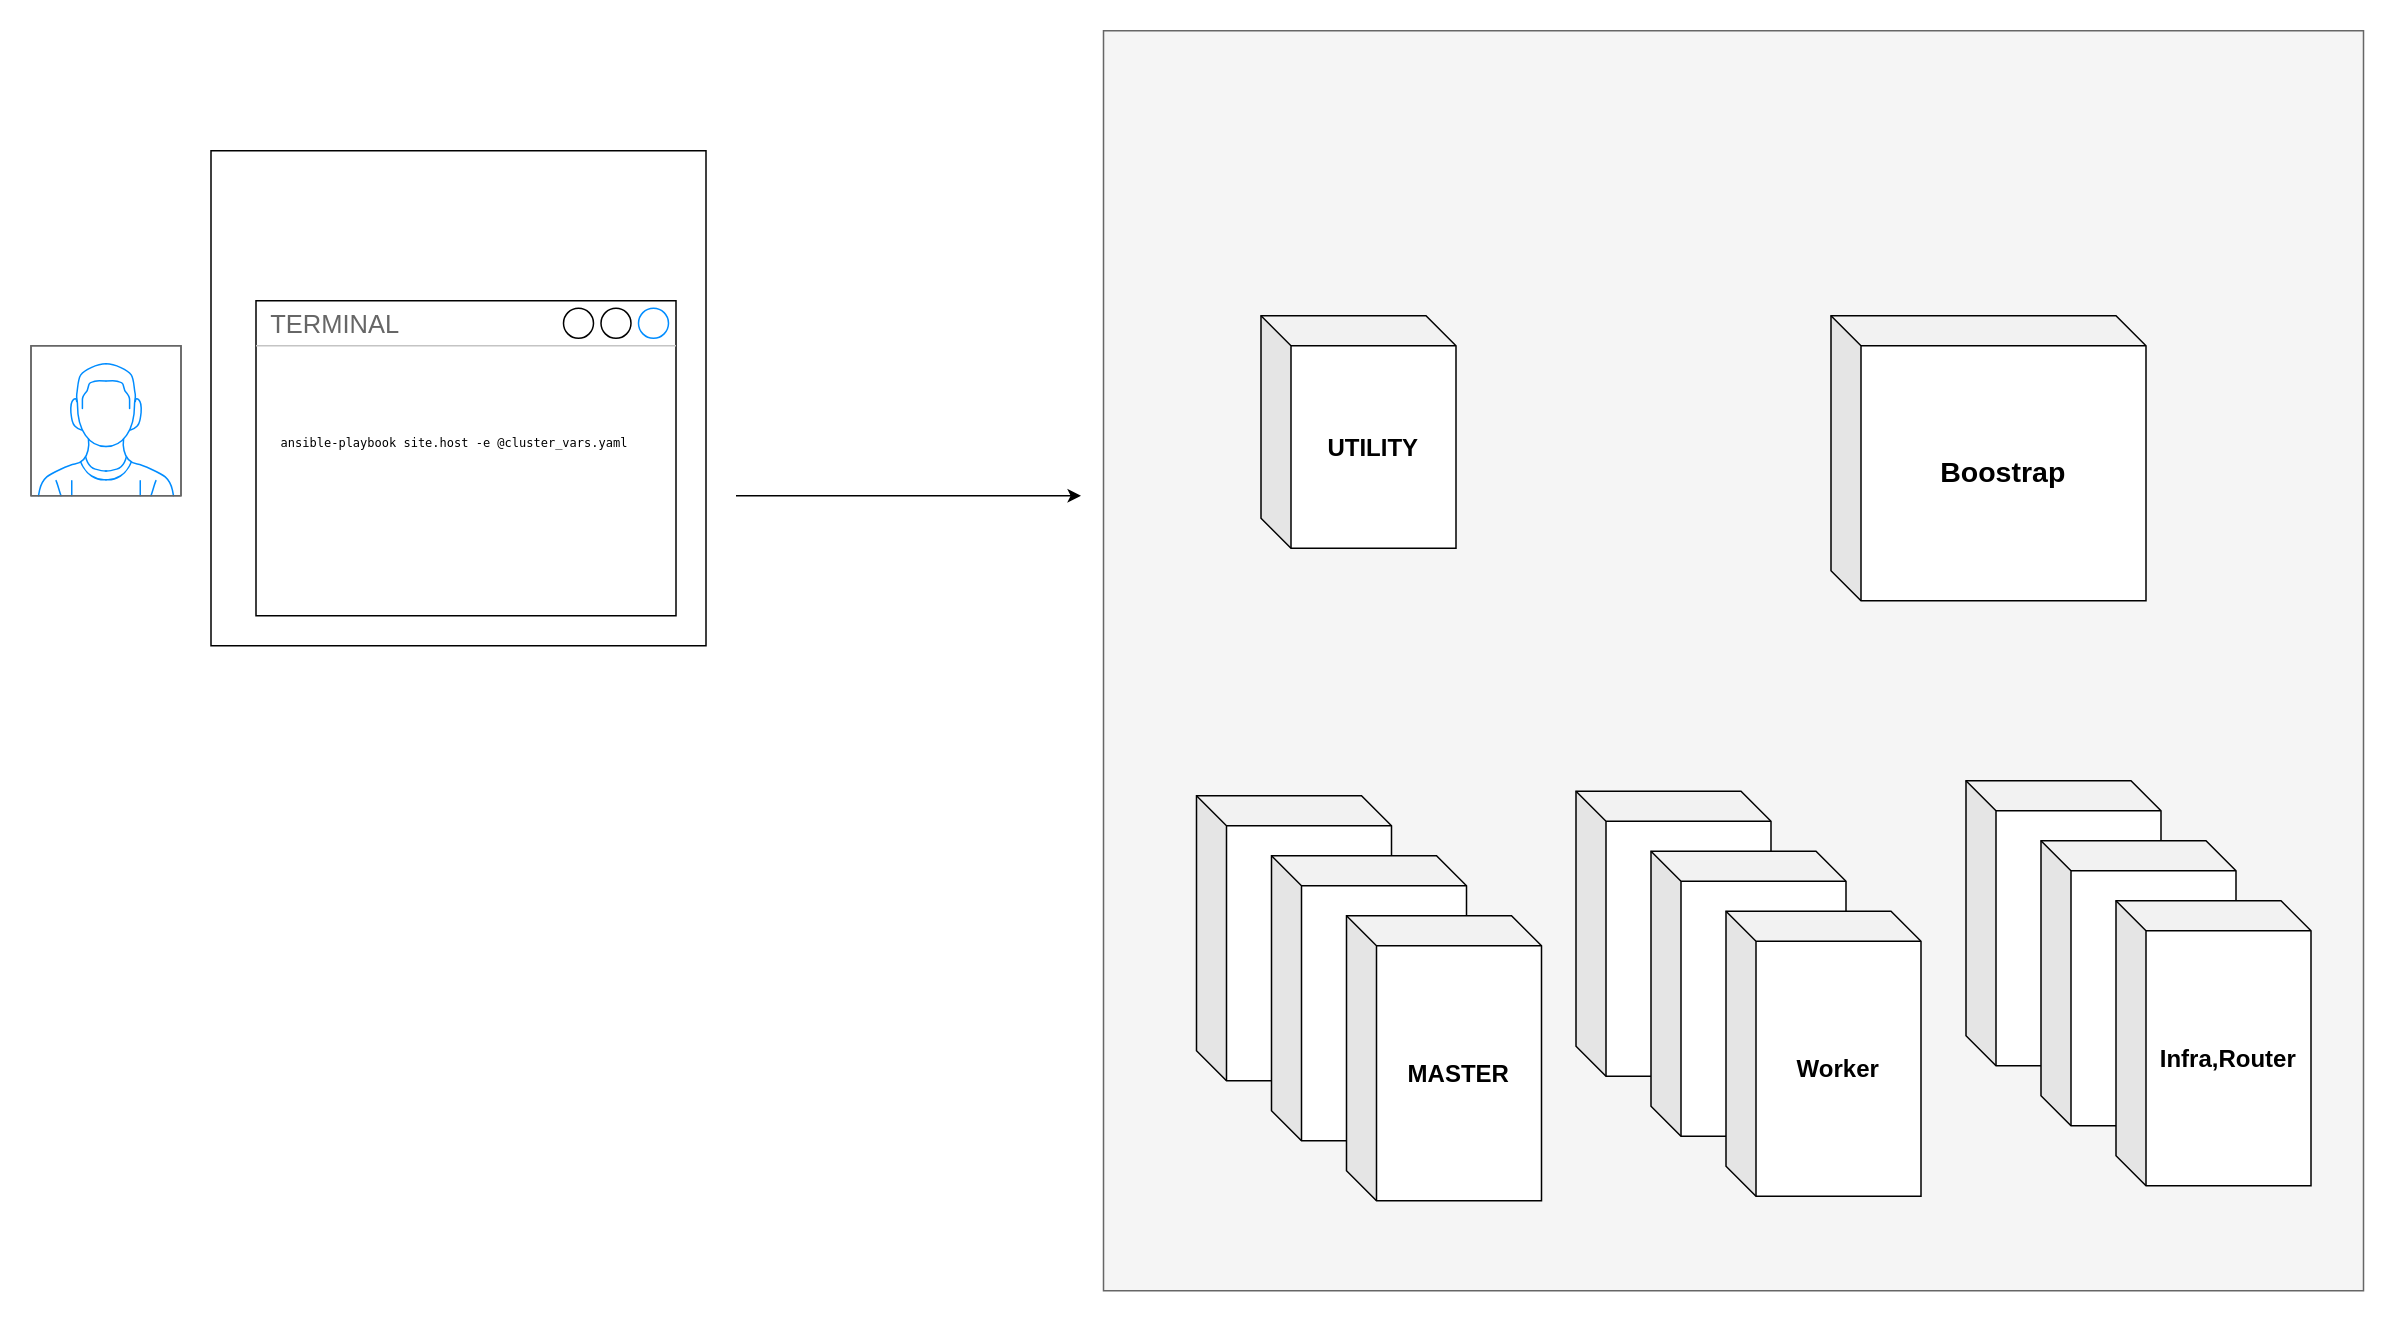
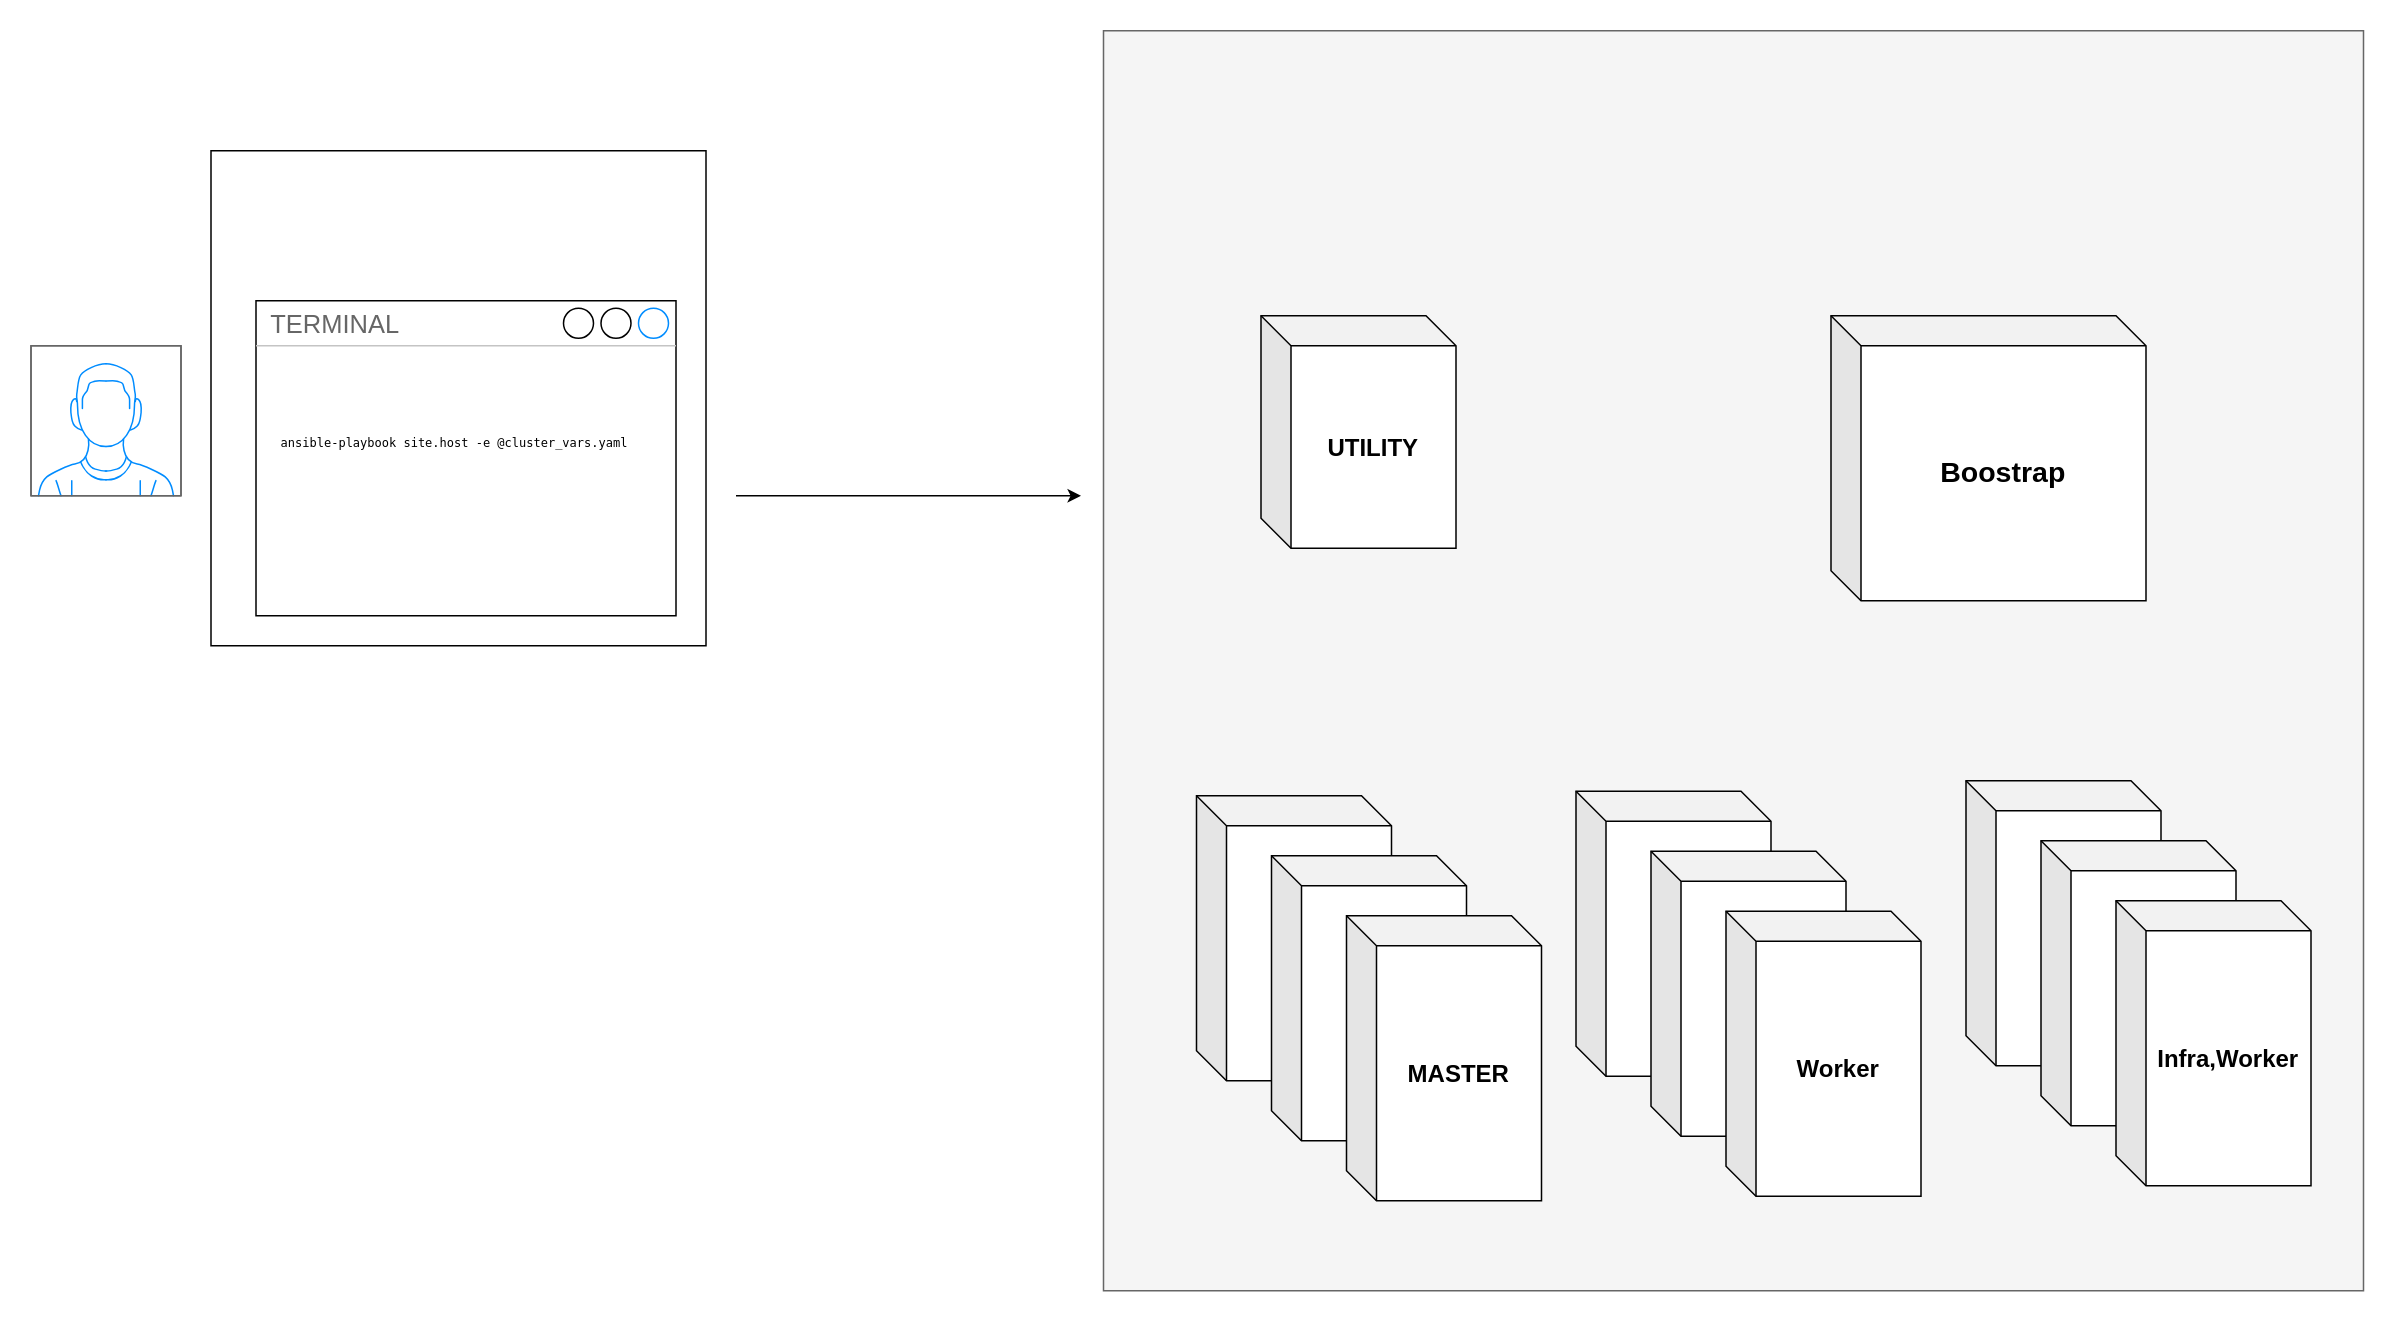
node "Infra,Router": label "Infra,Router" -> "Infra,Worker"
